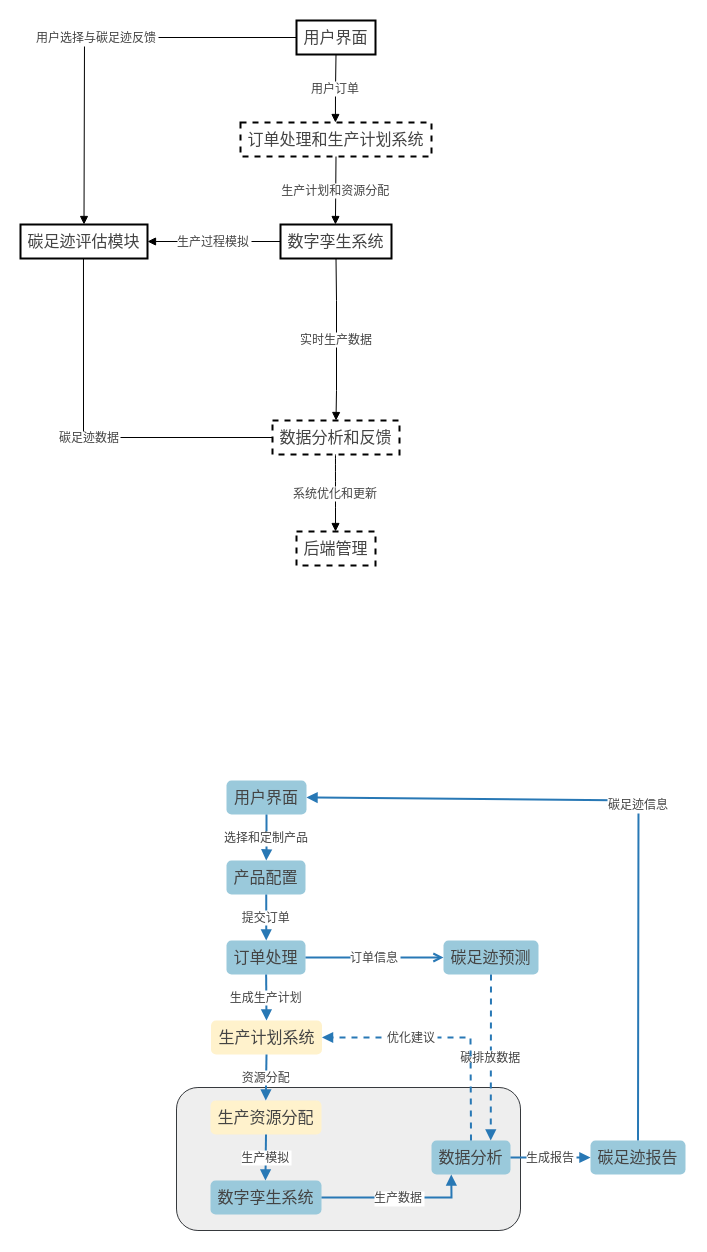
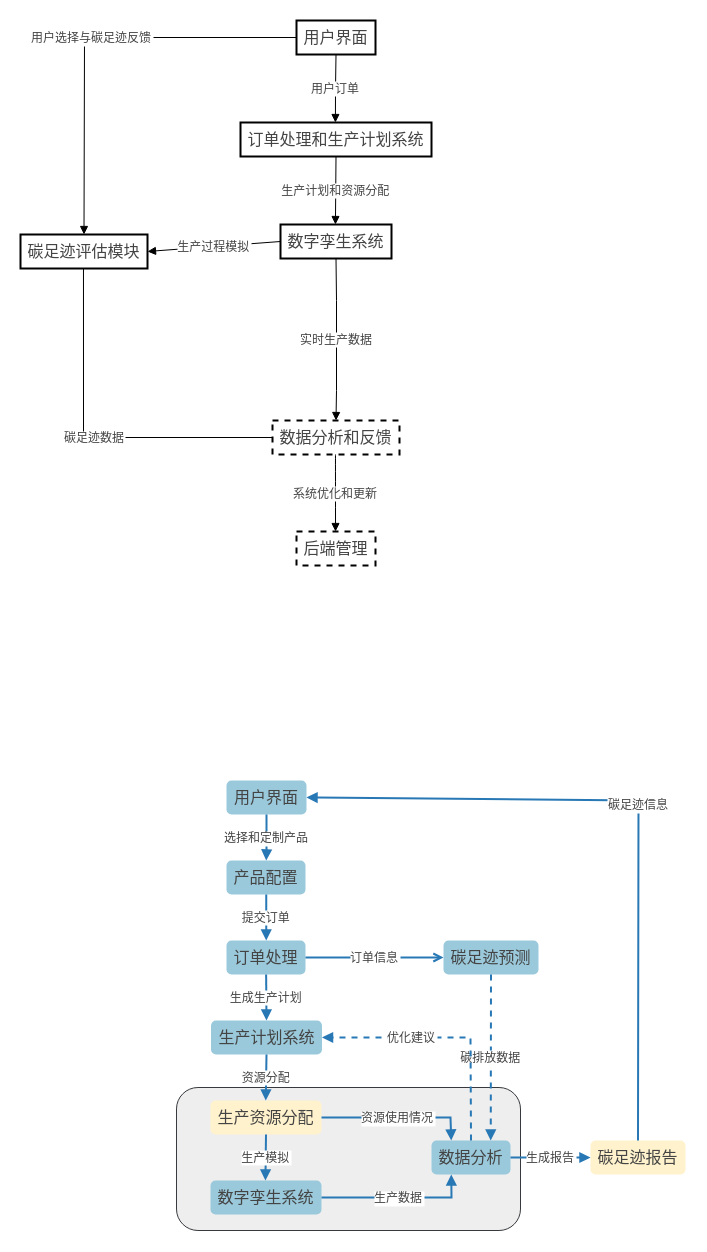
node "订单处理和生产计划系统": style dashed -> solid
node "碳足迹评估模块": moved (84, 242) -> (84, 252)
node "生产计划系统": fillcolor #fff2cc -> #9ac9db
edge "生产资源分配" -> "数据分析": added, label "资源使用情况"
node "碳足迹报告": fillcolor #9ac9db -> #fff2cc
